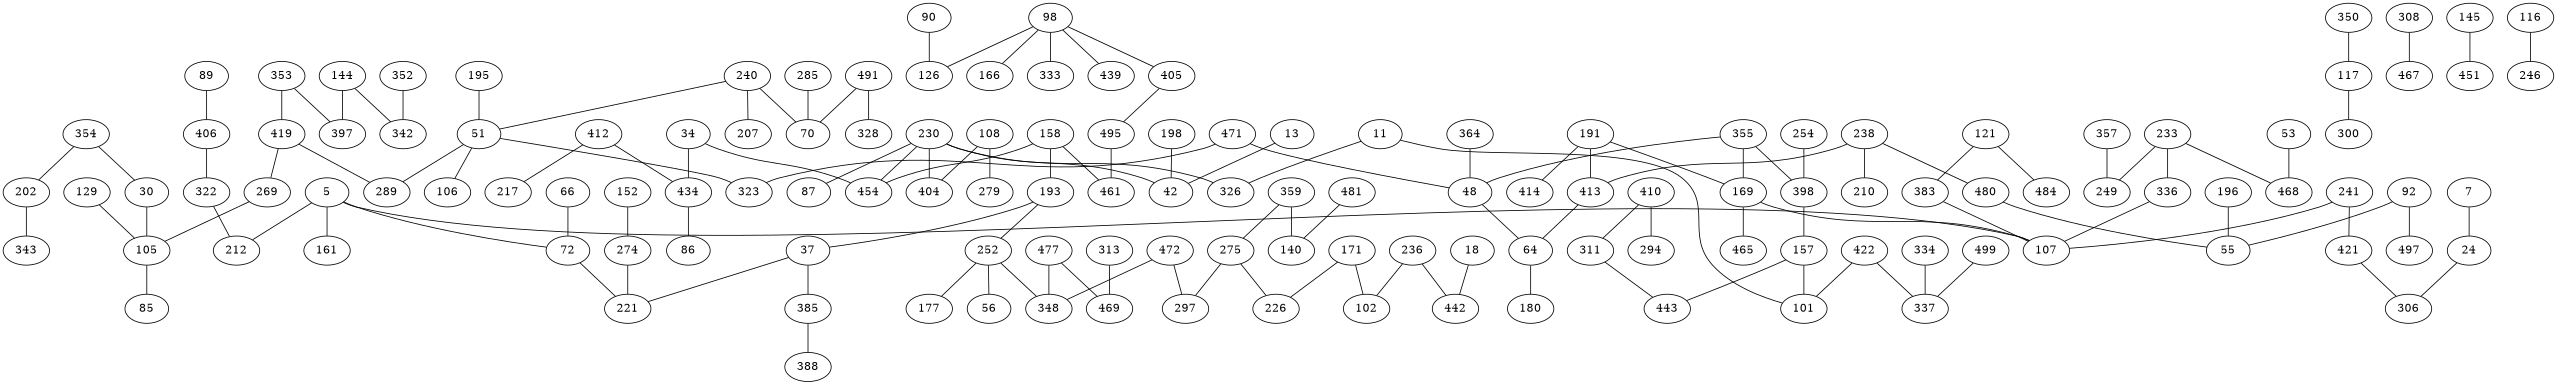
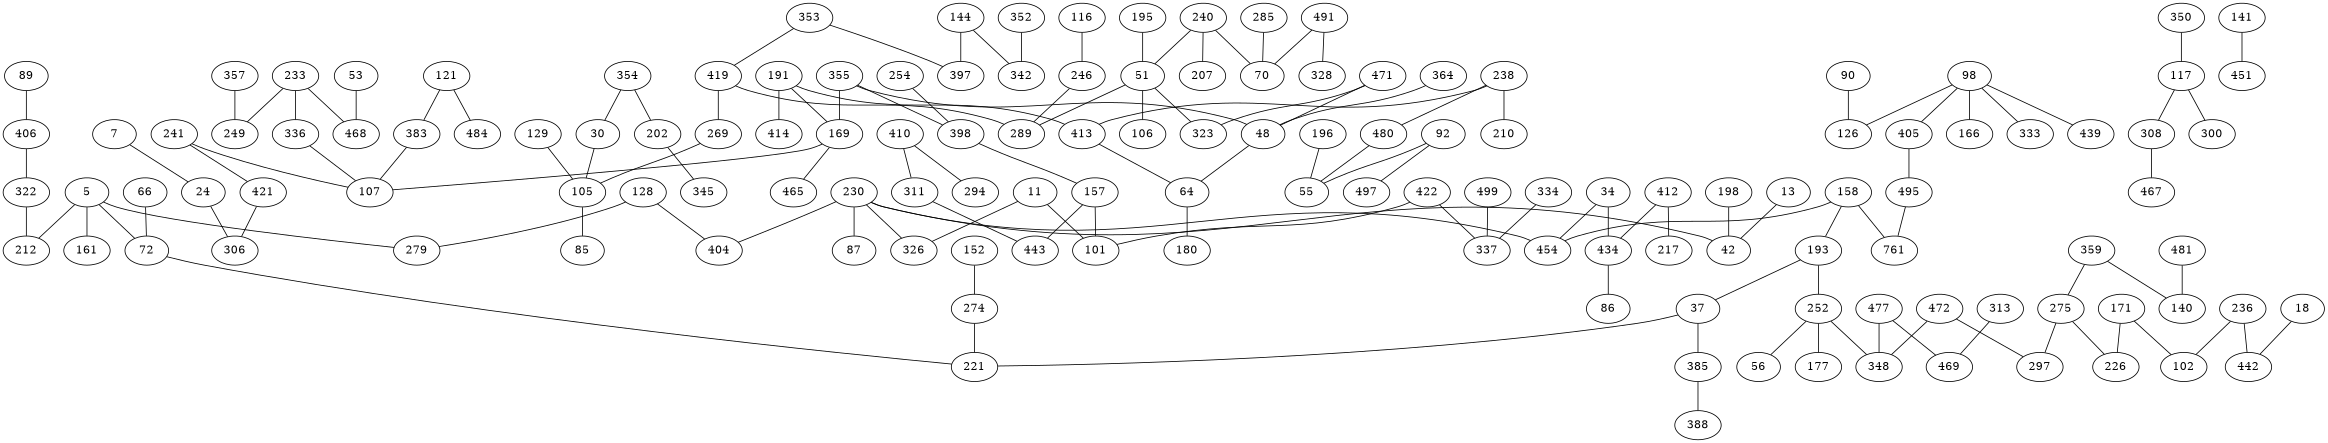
node "145": label "145" -> "141"
edge "117" -- "308": added
edge "246" -- "289": added
node "108": label "108" -> "128"
node "461": label "461" -> "761"
edge "5" -- "107": now "5" -- "279"
node "343": label "343" -> "345"
